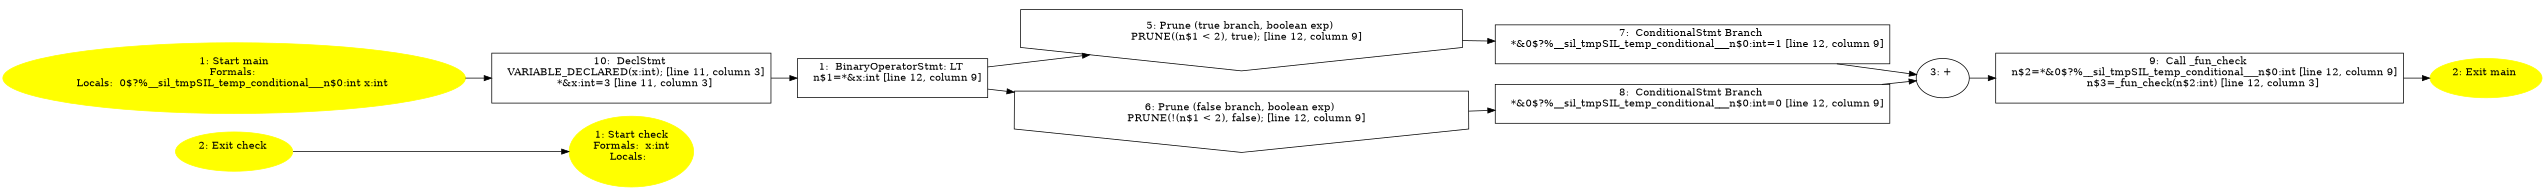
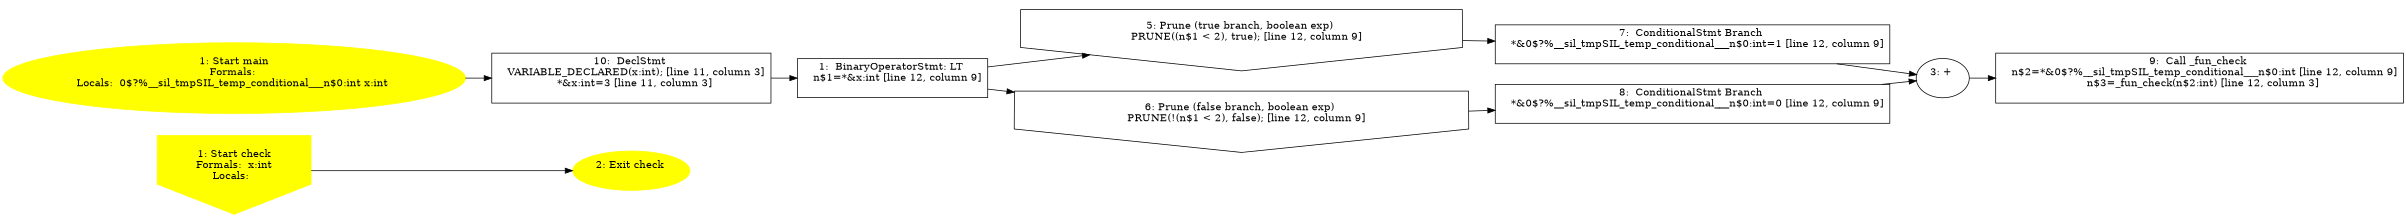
node "2: Exit main": removed
edge "2: Exit check" -> "1: Start check Formals:  x:int Locals:": reversed
node "1: Start check Formals:  x:int Locals:": shape ellipse -> invhouse
